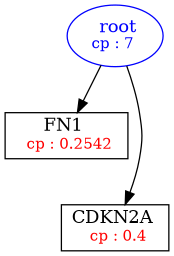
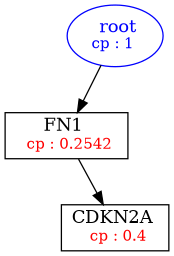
node "root": text "cp : 7" -> "cp : 1"
edge "root" -> "CDKN2A": now "FN1" -> "CDKN2A"
